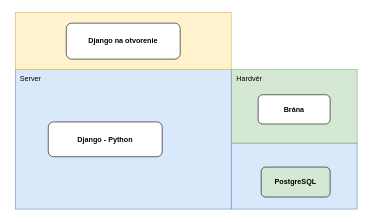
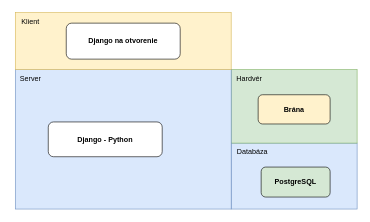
node "Klient": added
node "Brána": fillcolor #ffffff -> #fff2cc
node "Databáza": added
